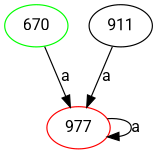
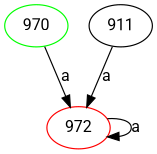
node "670": label "670" -> "970"
node "977": label "977" -> "972"
